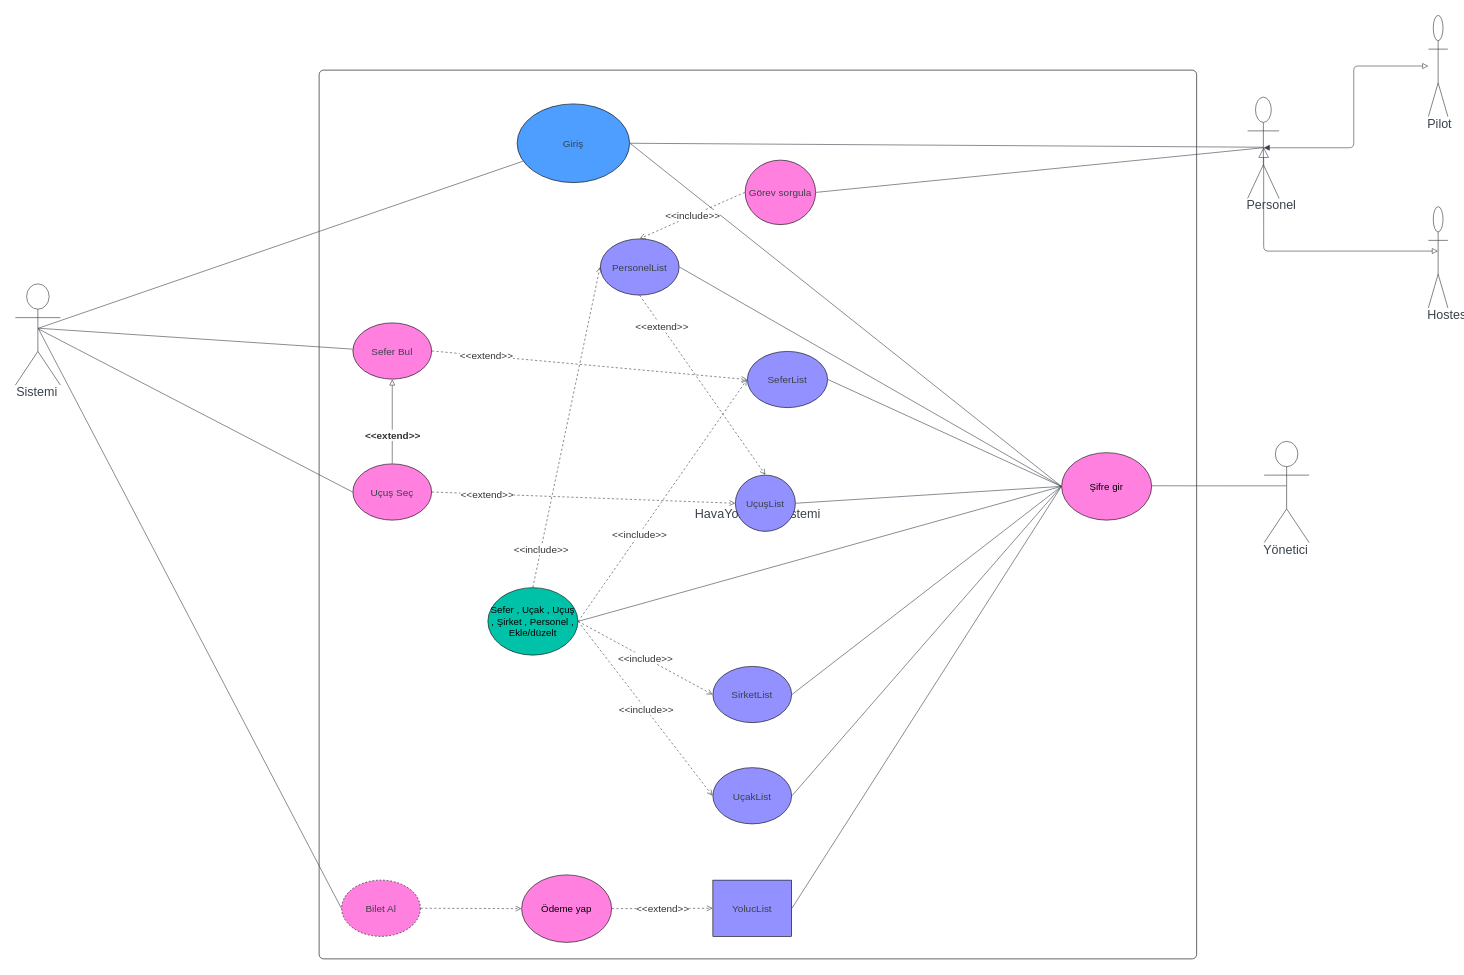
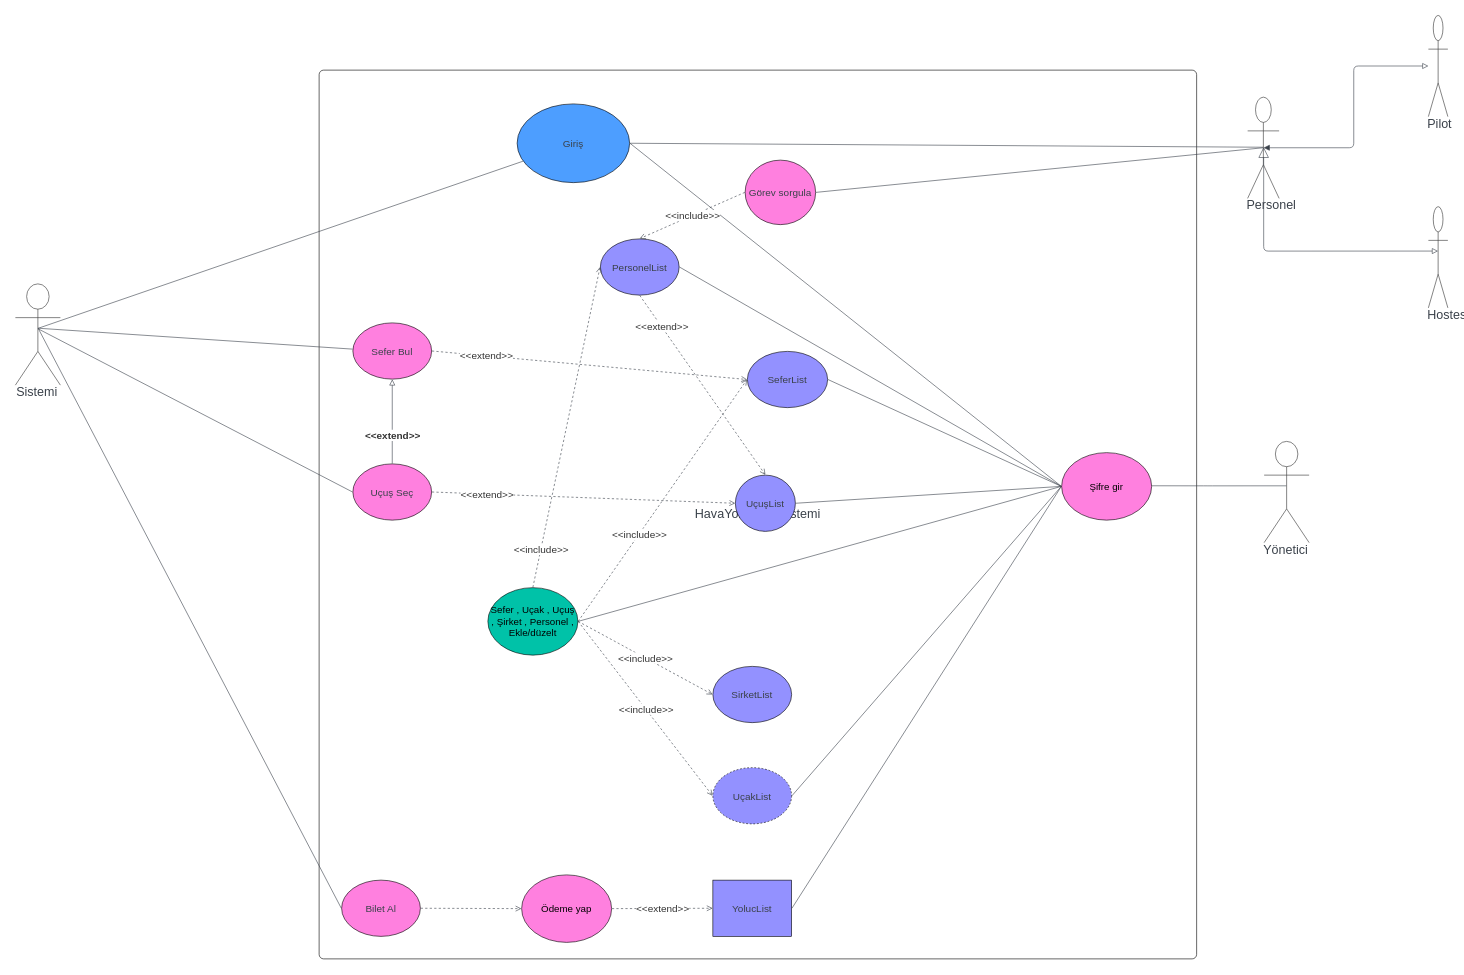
edge "Şifre gir" -- "SirketList": removed
node "UçakList": style solid -> dashed
node "Bilet Al": style dashed -> solid
